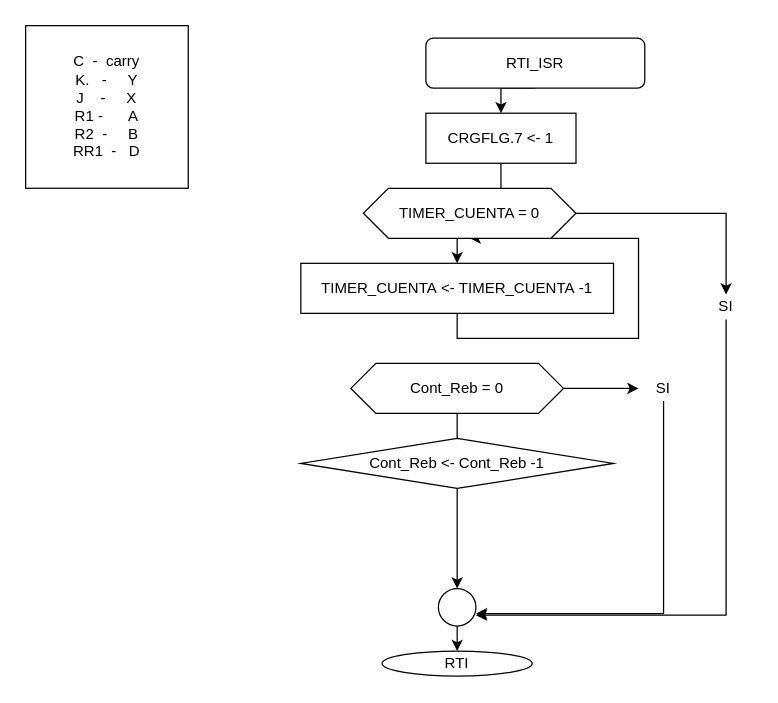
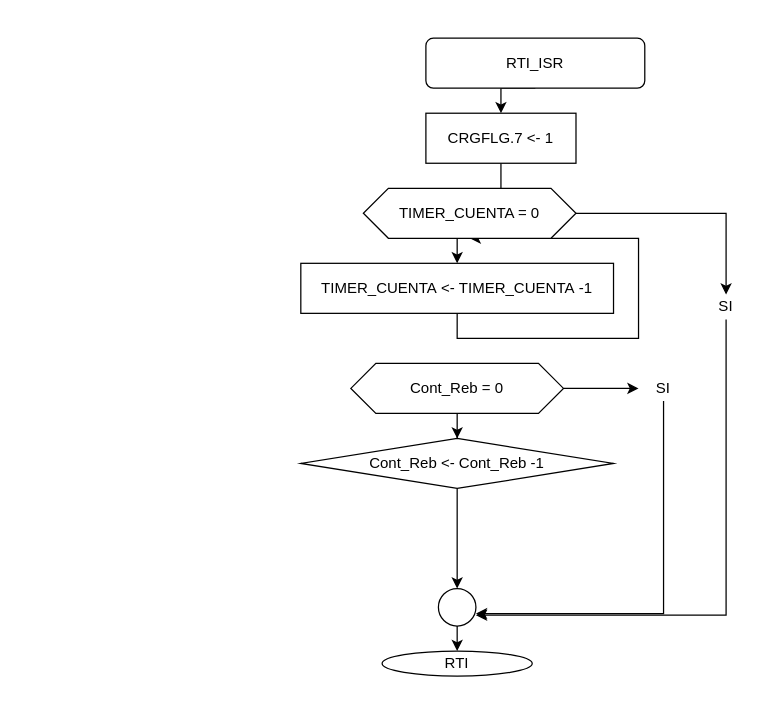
node "C - carry K. - Y J - X R1 - A R2 - B RR1 - D": removed
edge "Cont_Reb = 0" -- "Cont_Reb <- Cont_Reb -1": arrowhead none -> classic
